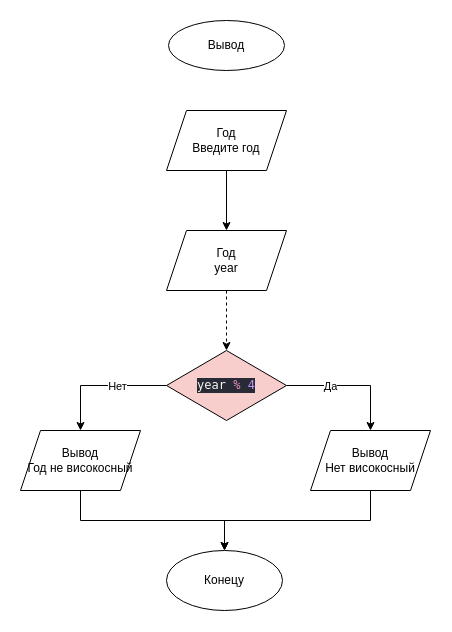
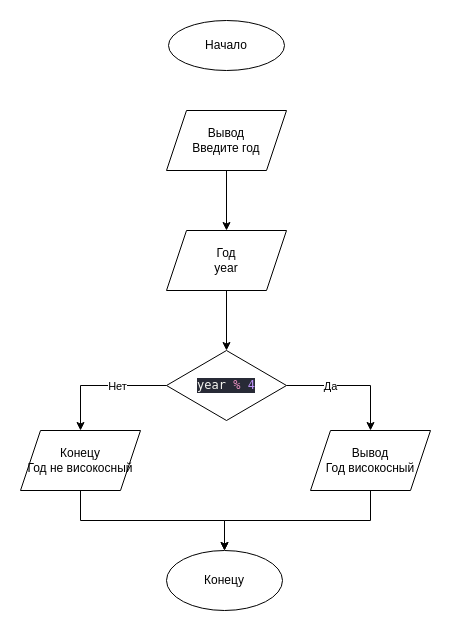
node "Вывод": label "Вывод" -> "Начало"
node "Год Введите год": label "Год Введите год" -> "Вывод Введите год"
edge "Год year" -> "year % 4": style dashed -> solid
node "year % 4": fillcolor #f8cecc -> #ffffff
node "Вывод Год не високосный": label "Вывод Год не високосный" -> "Конецу Год не високосный"
node "Вывод Нет високосный": label "Вывод Нет високосный" -> "Вывод Год високосный"
